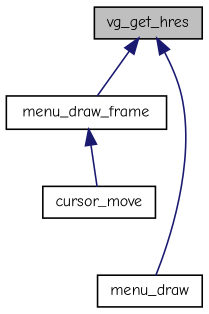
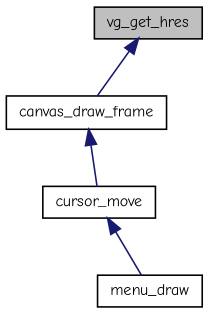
node "menu_draw_frame": label "menu_draw_frame" -> "canvas_draw_frame"
edge "menu_draw" -> "vg_get_hres": now "menu_draw" -> "cursor_move"
